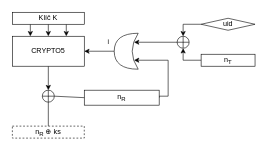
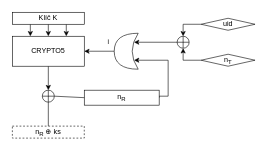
node "nT": shape rectangle -> diamond
